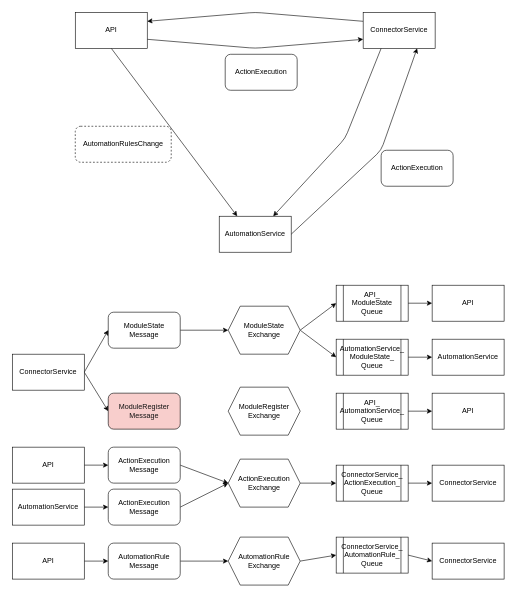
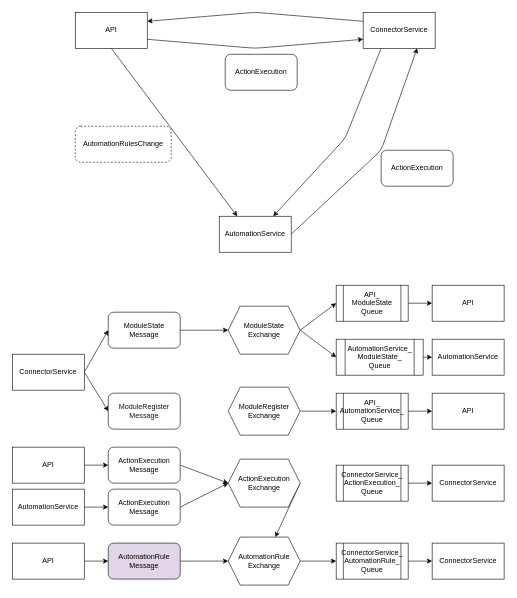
node "AutomationService_ ModuleState_ Queue": size 72x36 -> 87x36
node "ModuleRegister Message": fillcolor #f8cecc -> #ffffff
edge "ModuleRegister Exchange" -> "API_ AutomationService_ Queue": added
edge "ActionExecution Exchange" -> "ConnectorService_ ActionExecution_ Queue": now "ActionExecution Exchange" -> "AutomationRule Exchange"
node "ConnectorService_ AutomationRule_ Queue": moved (372, 555) -> (372, 561)
node "AutomationRule Message": fillcolor #ffffff -> #e1d5e7
